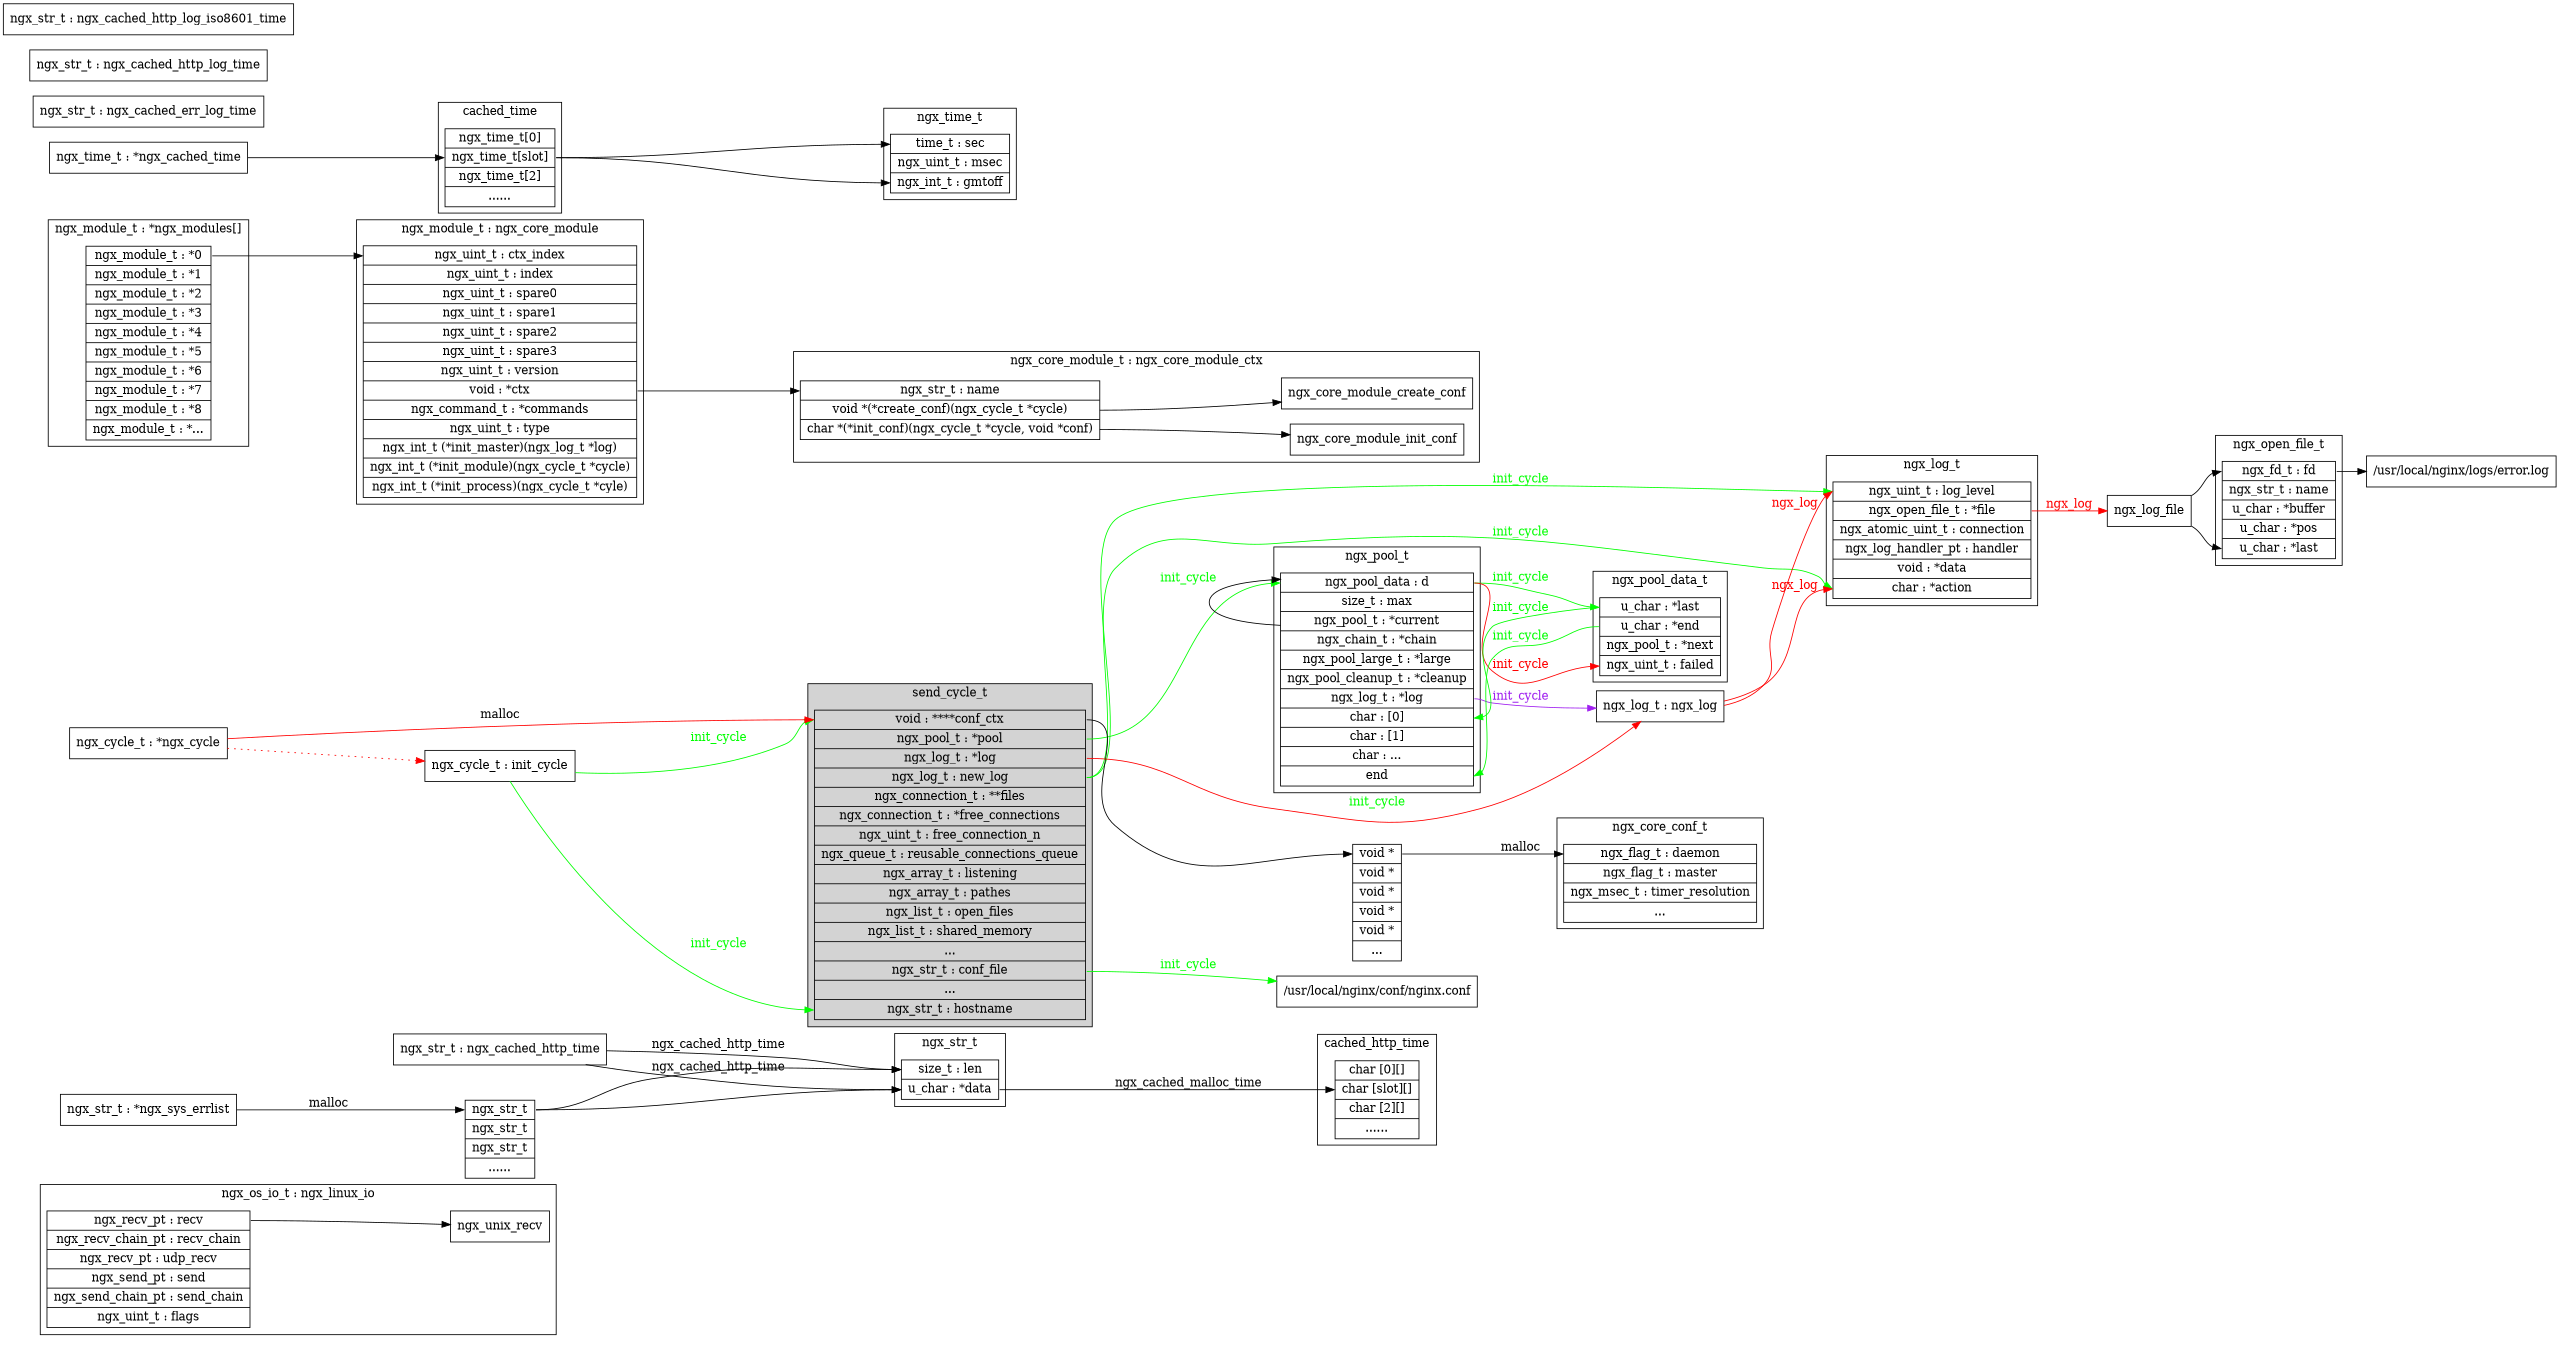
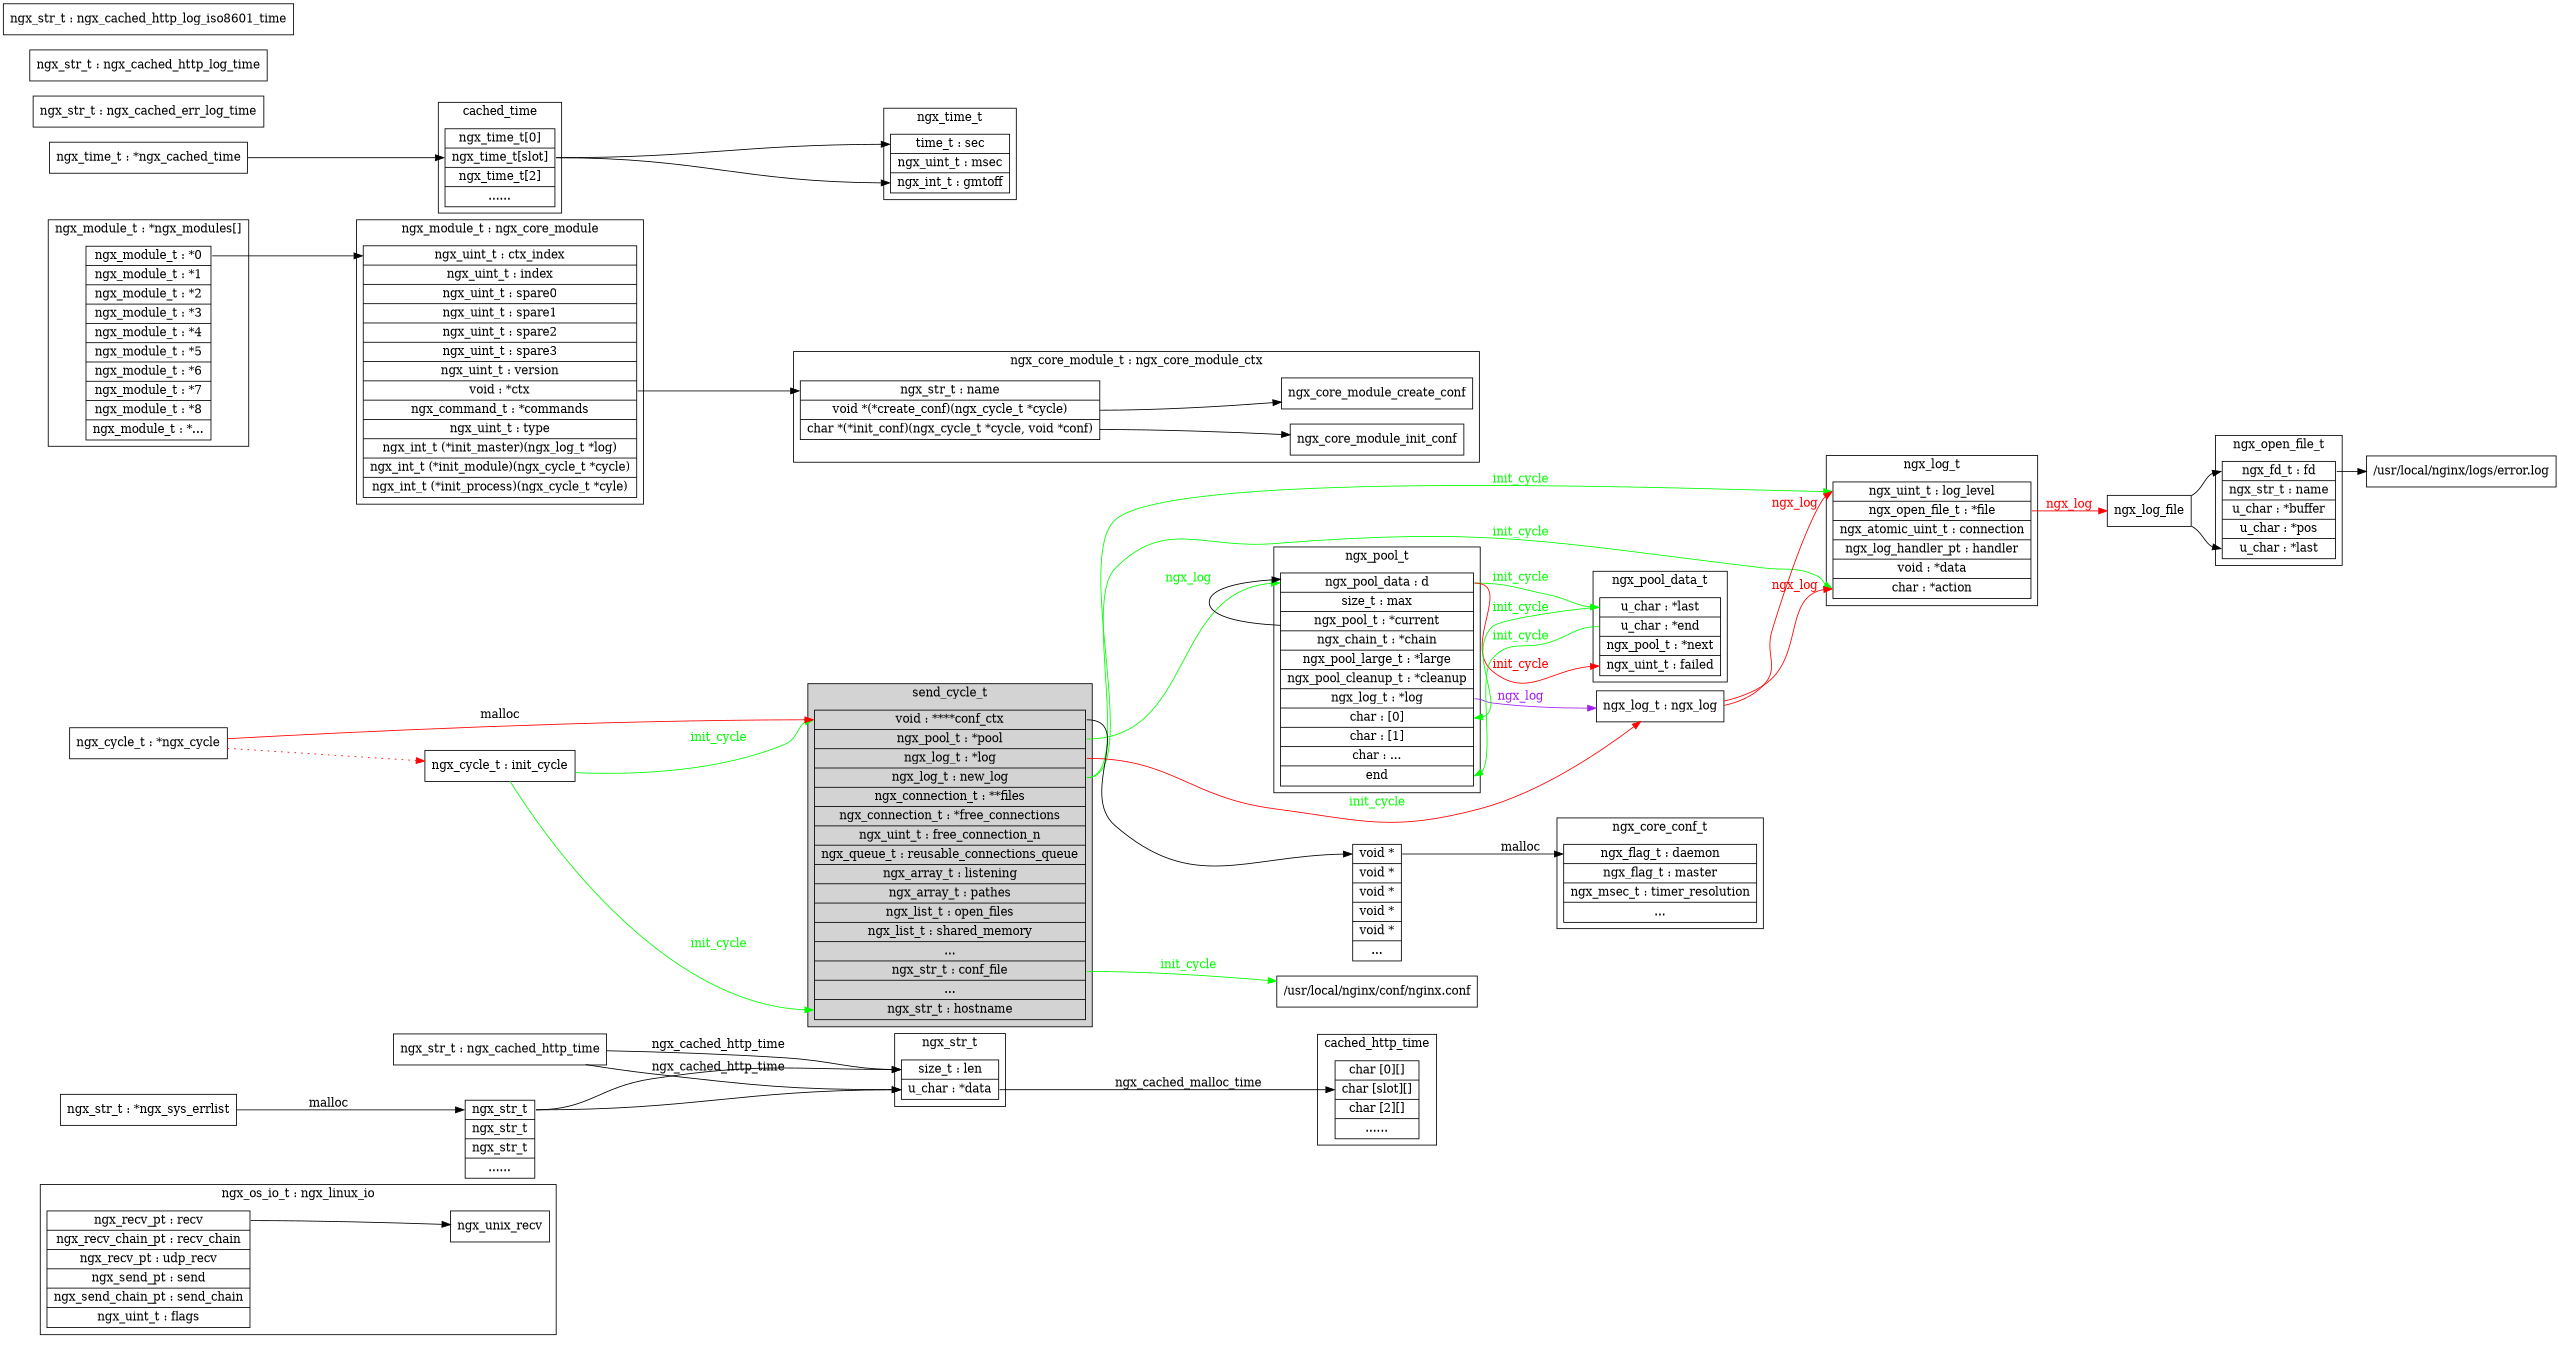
edge "void : ****conf_ctx" -> "ngx_pool_data : d": label "init_cycle" -> "ngx_log"
edge "ngx_pool_data : d" -> "ngx_log_t : ngx_log": label "init_cycle" -> "ngx_log"
